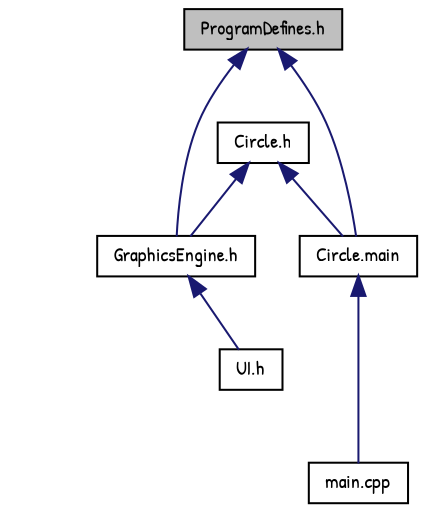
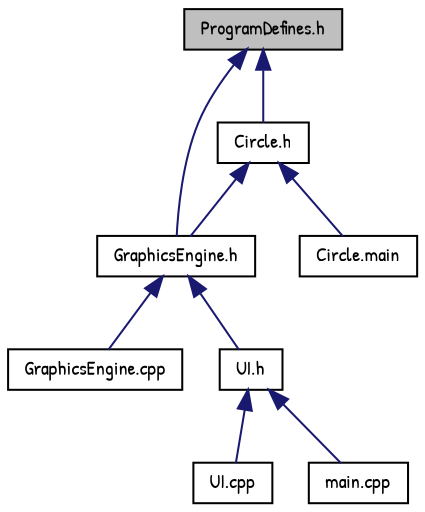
edge "Circle.main" -> "ProgramDefines.h": now "Circle.h" -> "ProgramDefines.h"
node "GraphicsEngine.cpp": added
edge "main.cpp" -> "Circle.main": now "main.cpp" -> "UI.h"
node "UI.cpp": added
